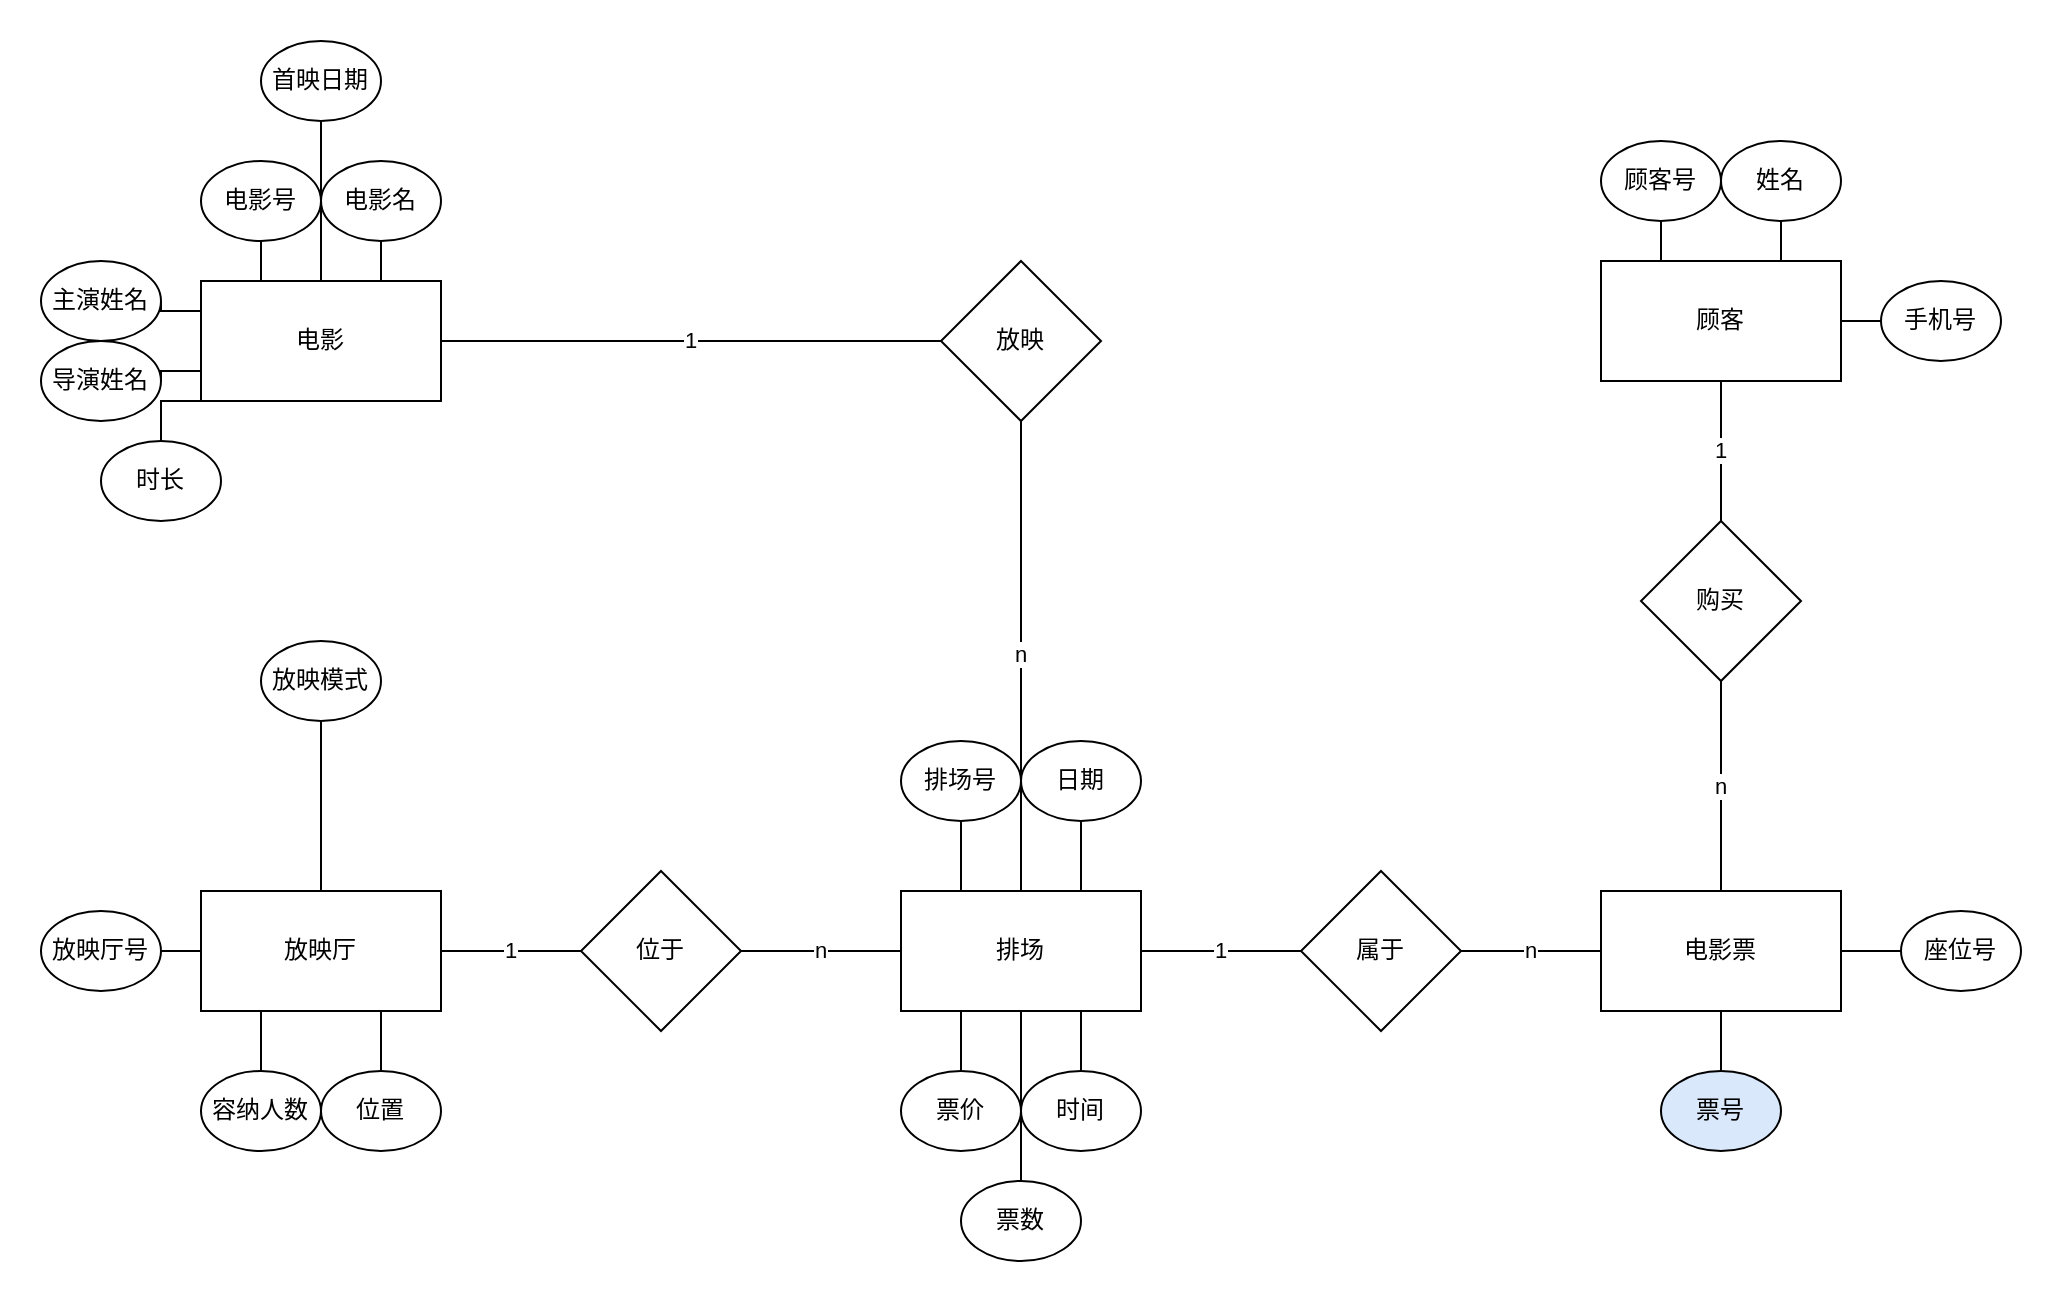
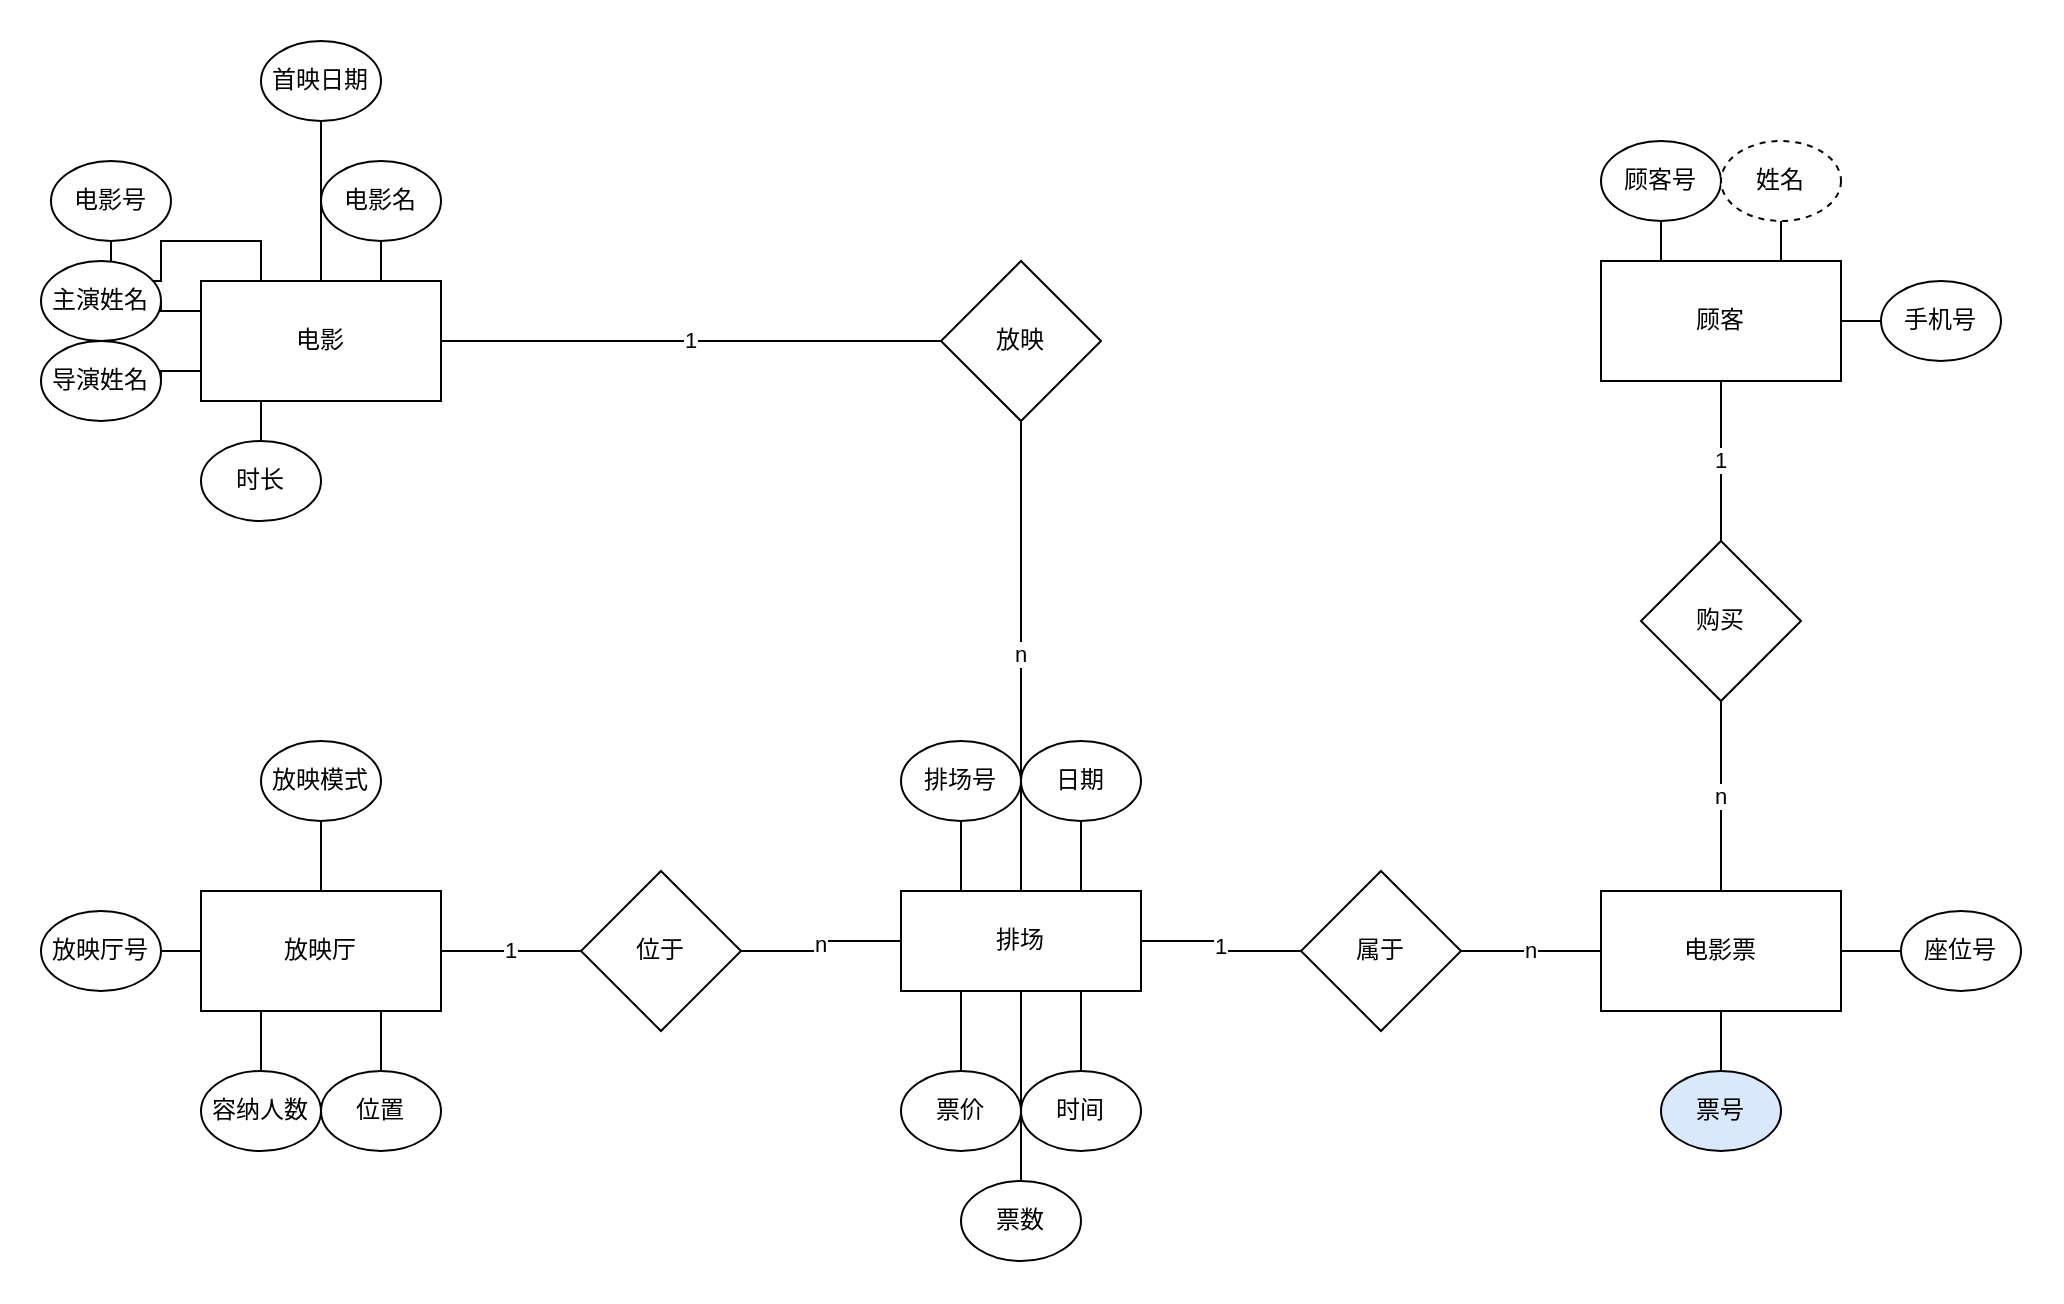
node "姓名": style solid -> dashed
node "电影号": moved (261, 201) -> (111, 201)
node "时长": moved (161, 481) -> (261, 481)
node "购买": moved (1721, 601) -> (1721, 621)
node "放映模式": moved (321, 681) -> (321, 781)
node "排场": size 240x120 -> 240x100
